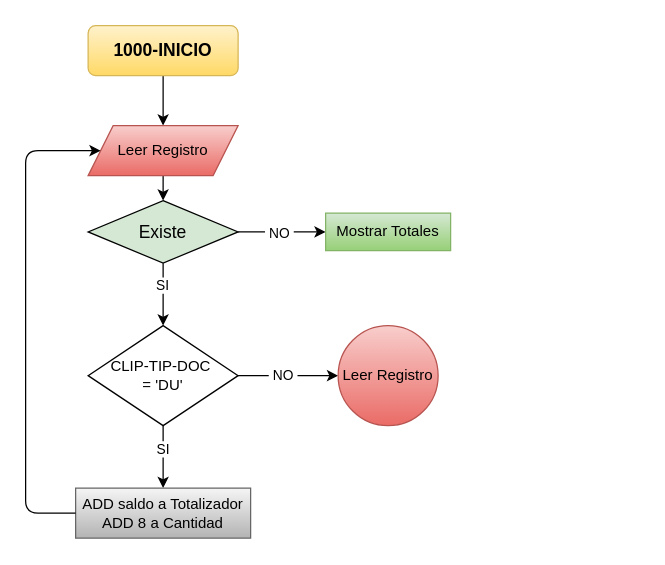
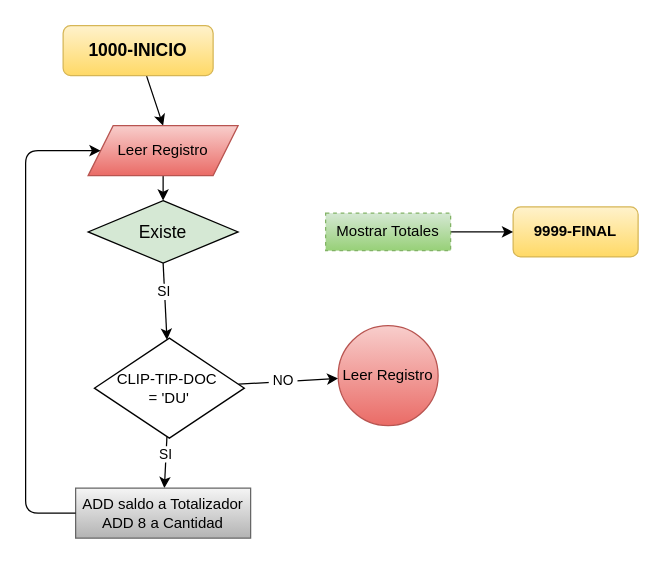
node "1000-INICIO": moved (163, 51) -> (138, 51)
edge "Existe" -> "Mostrar Totales": removed, label "NO"
node "Mostrar Totales": style solid -> dashed
edge "Mostrar Totales" -> "9999-FINAL": added
node "9999-FINAL": added
node "CLIP-TIP-DOC = 'DU'": moved (163, 376) -> (169, 388)
